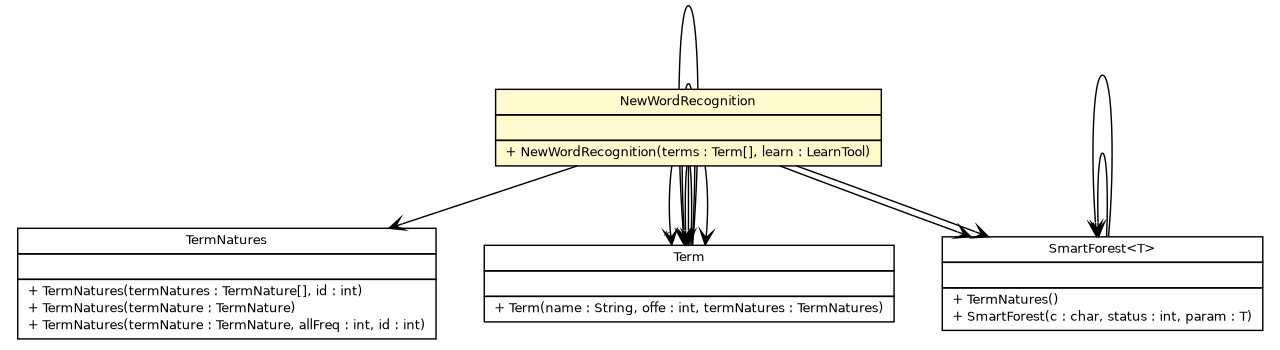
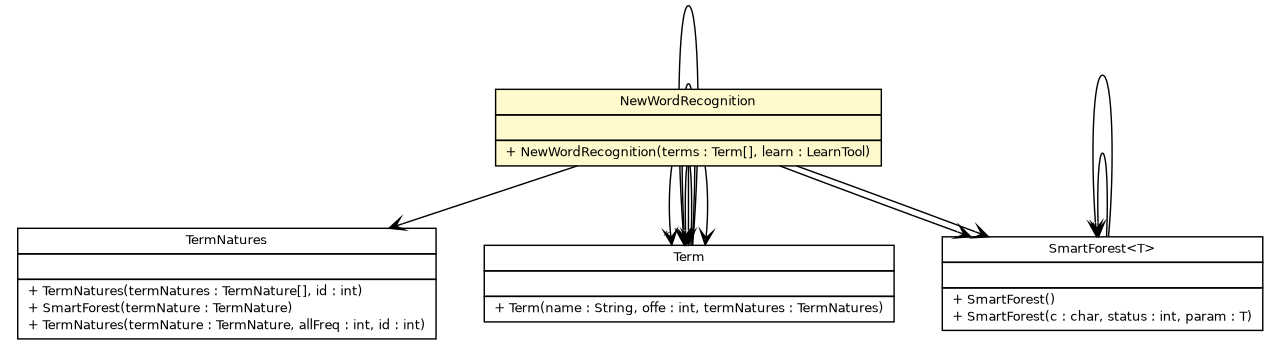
node "SmartForest<T>": text "+ TermNatures()" -> "+ SmartForest()"
node "TermNatures": text "+ TermNatures(termNature : TermNature)" -> "+ SmartForest(termNature : TermNature)"
